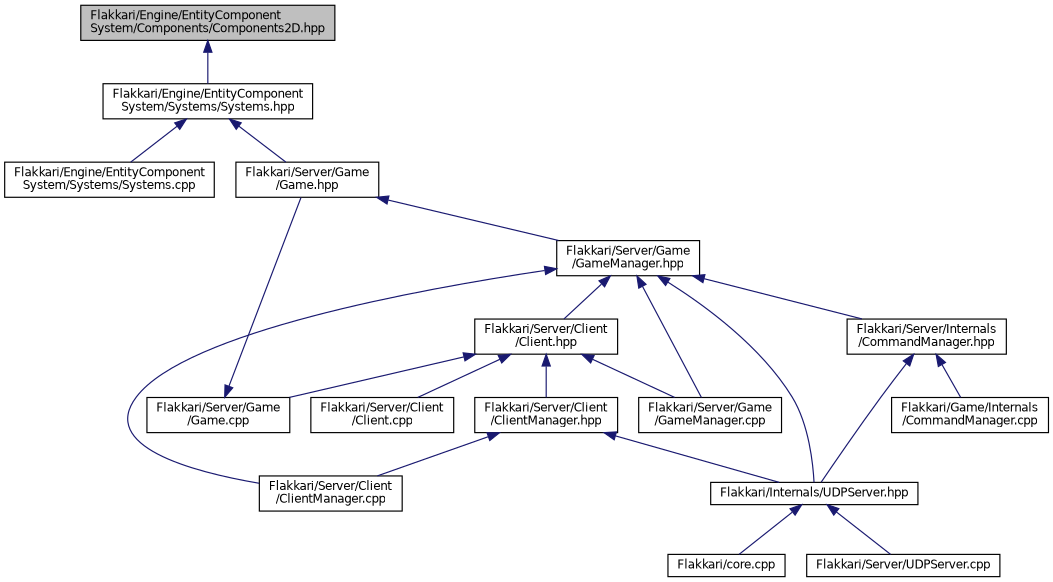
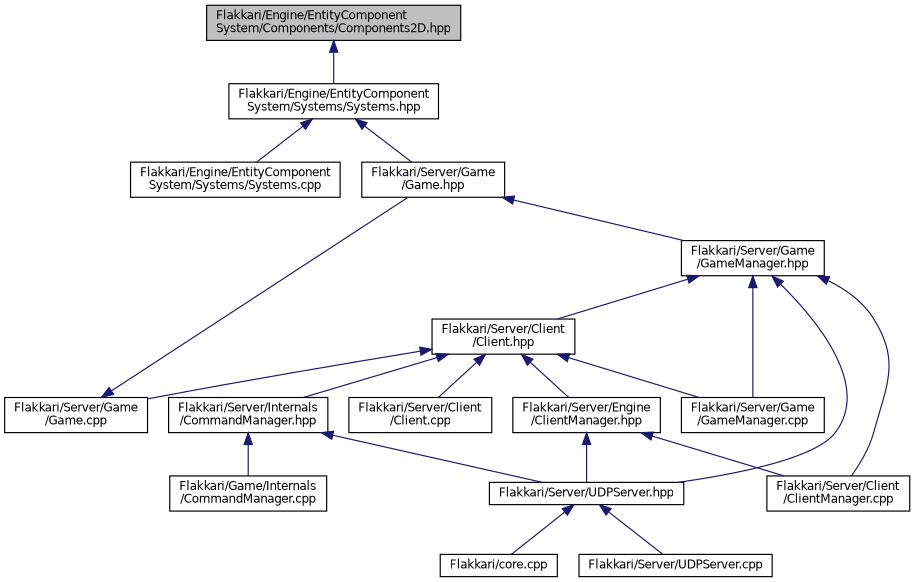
edge "Flakkari/Server/Internals /CommandManager.hpp" -> "Flakkari/Server/Game /GameManager.hpp": now "Flakkari/Server/Internals /CommandManager.hpp" -> "Flakkari/Server/Client /Client.hpp"
node "Flakkari/Server/Client /ClientManager.hpp": label "Flakkari/Server/Client /ClientManager.hpp" -> "Flakkari/Server/Engine /ClientManager.hpp"
node "Flakkari/Internals/UDPServer.hpp": label "Flakkari/Internals/UDPServer.hpp" -> "Flakkari/Server/UDPServer.hpp"
